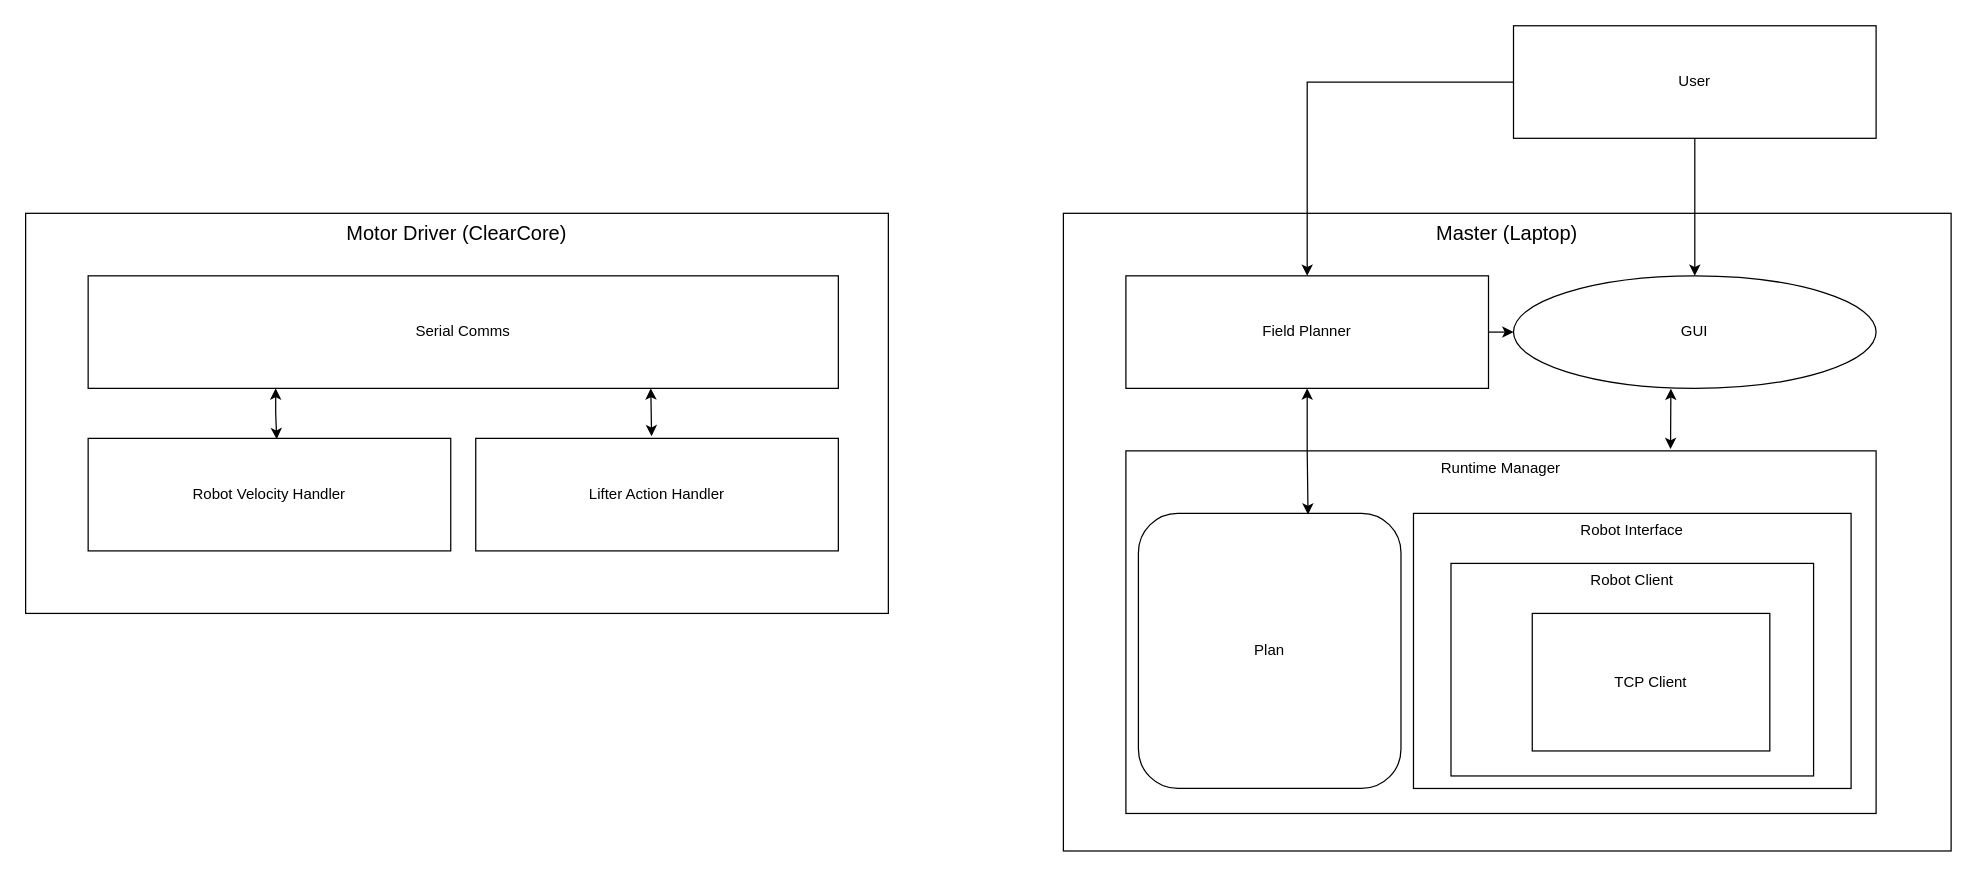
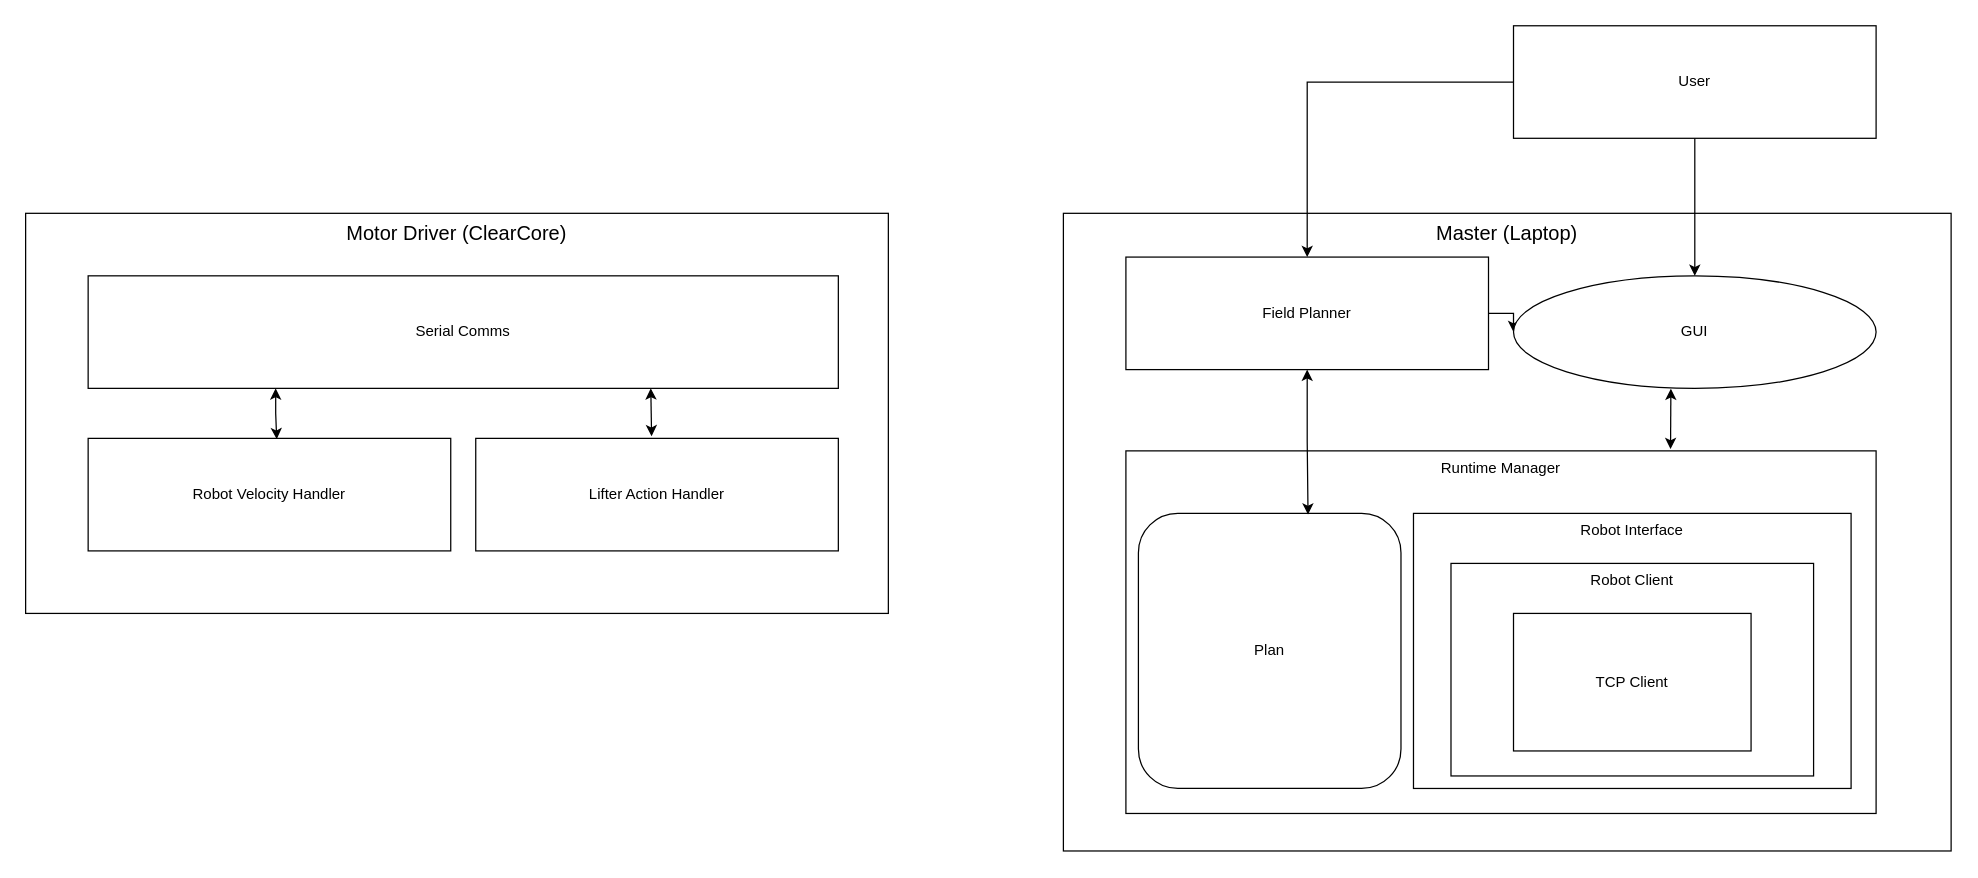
node "Field Planner": moved (1307, 332) -> (1307, 313)
node "TCP Client": moved (1651, 682) -> (1632, 682)
